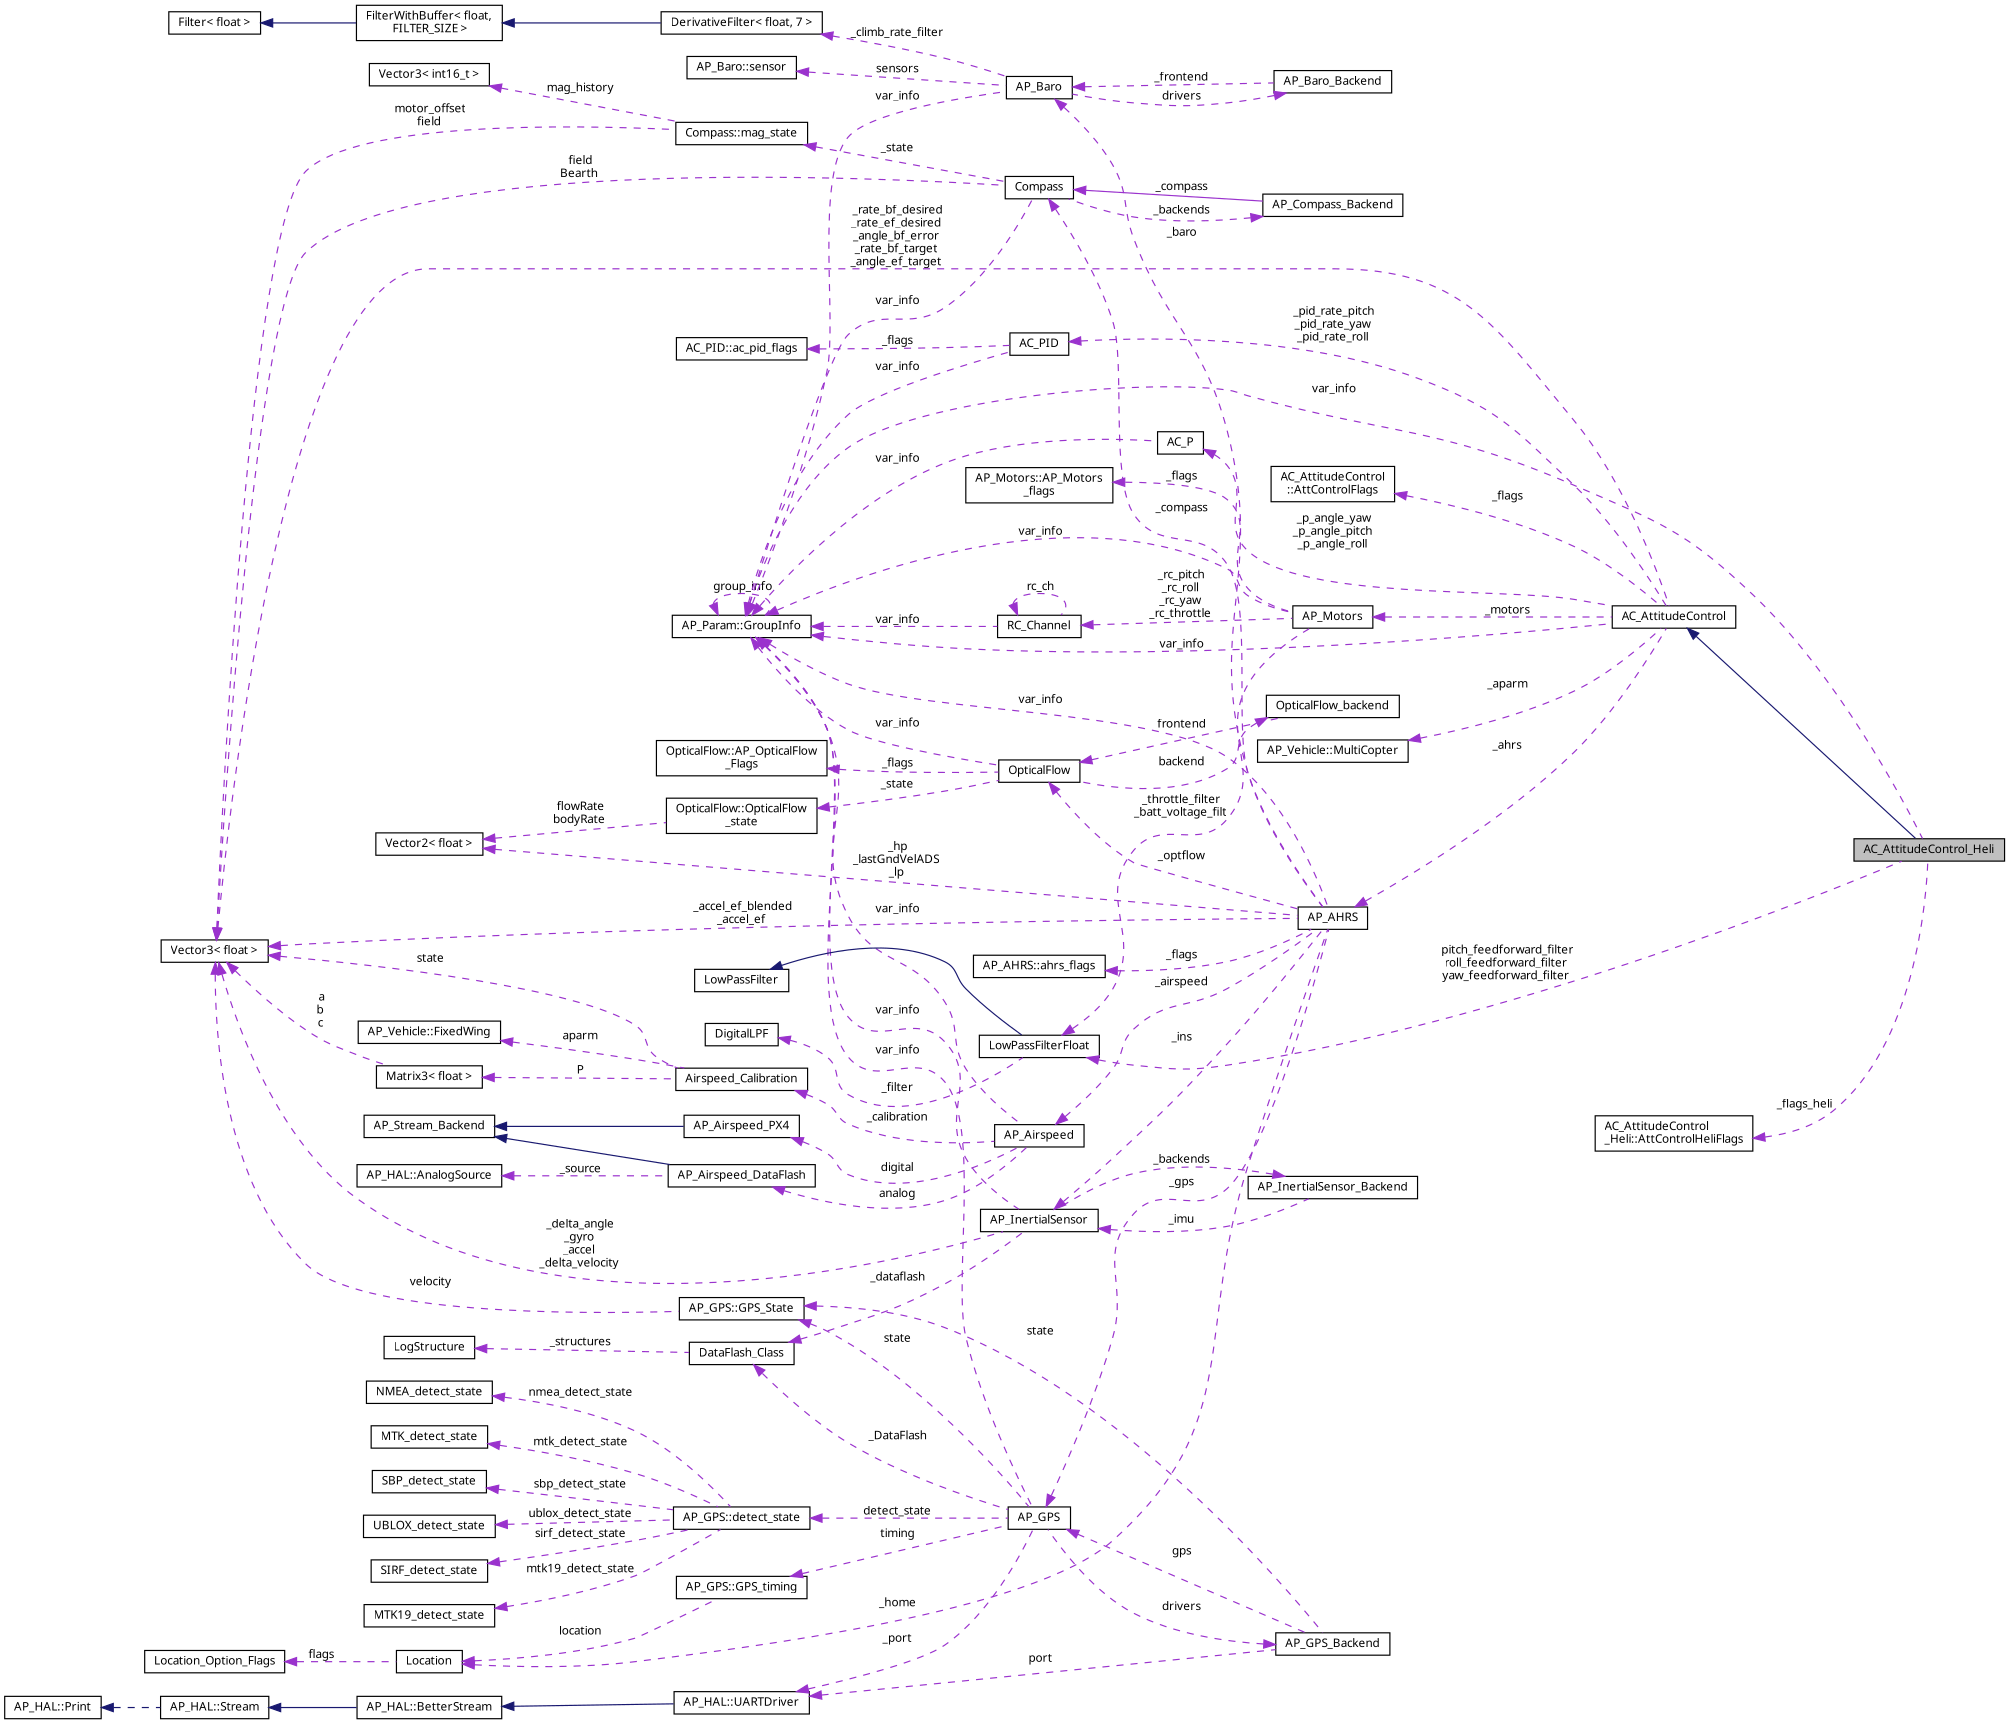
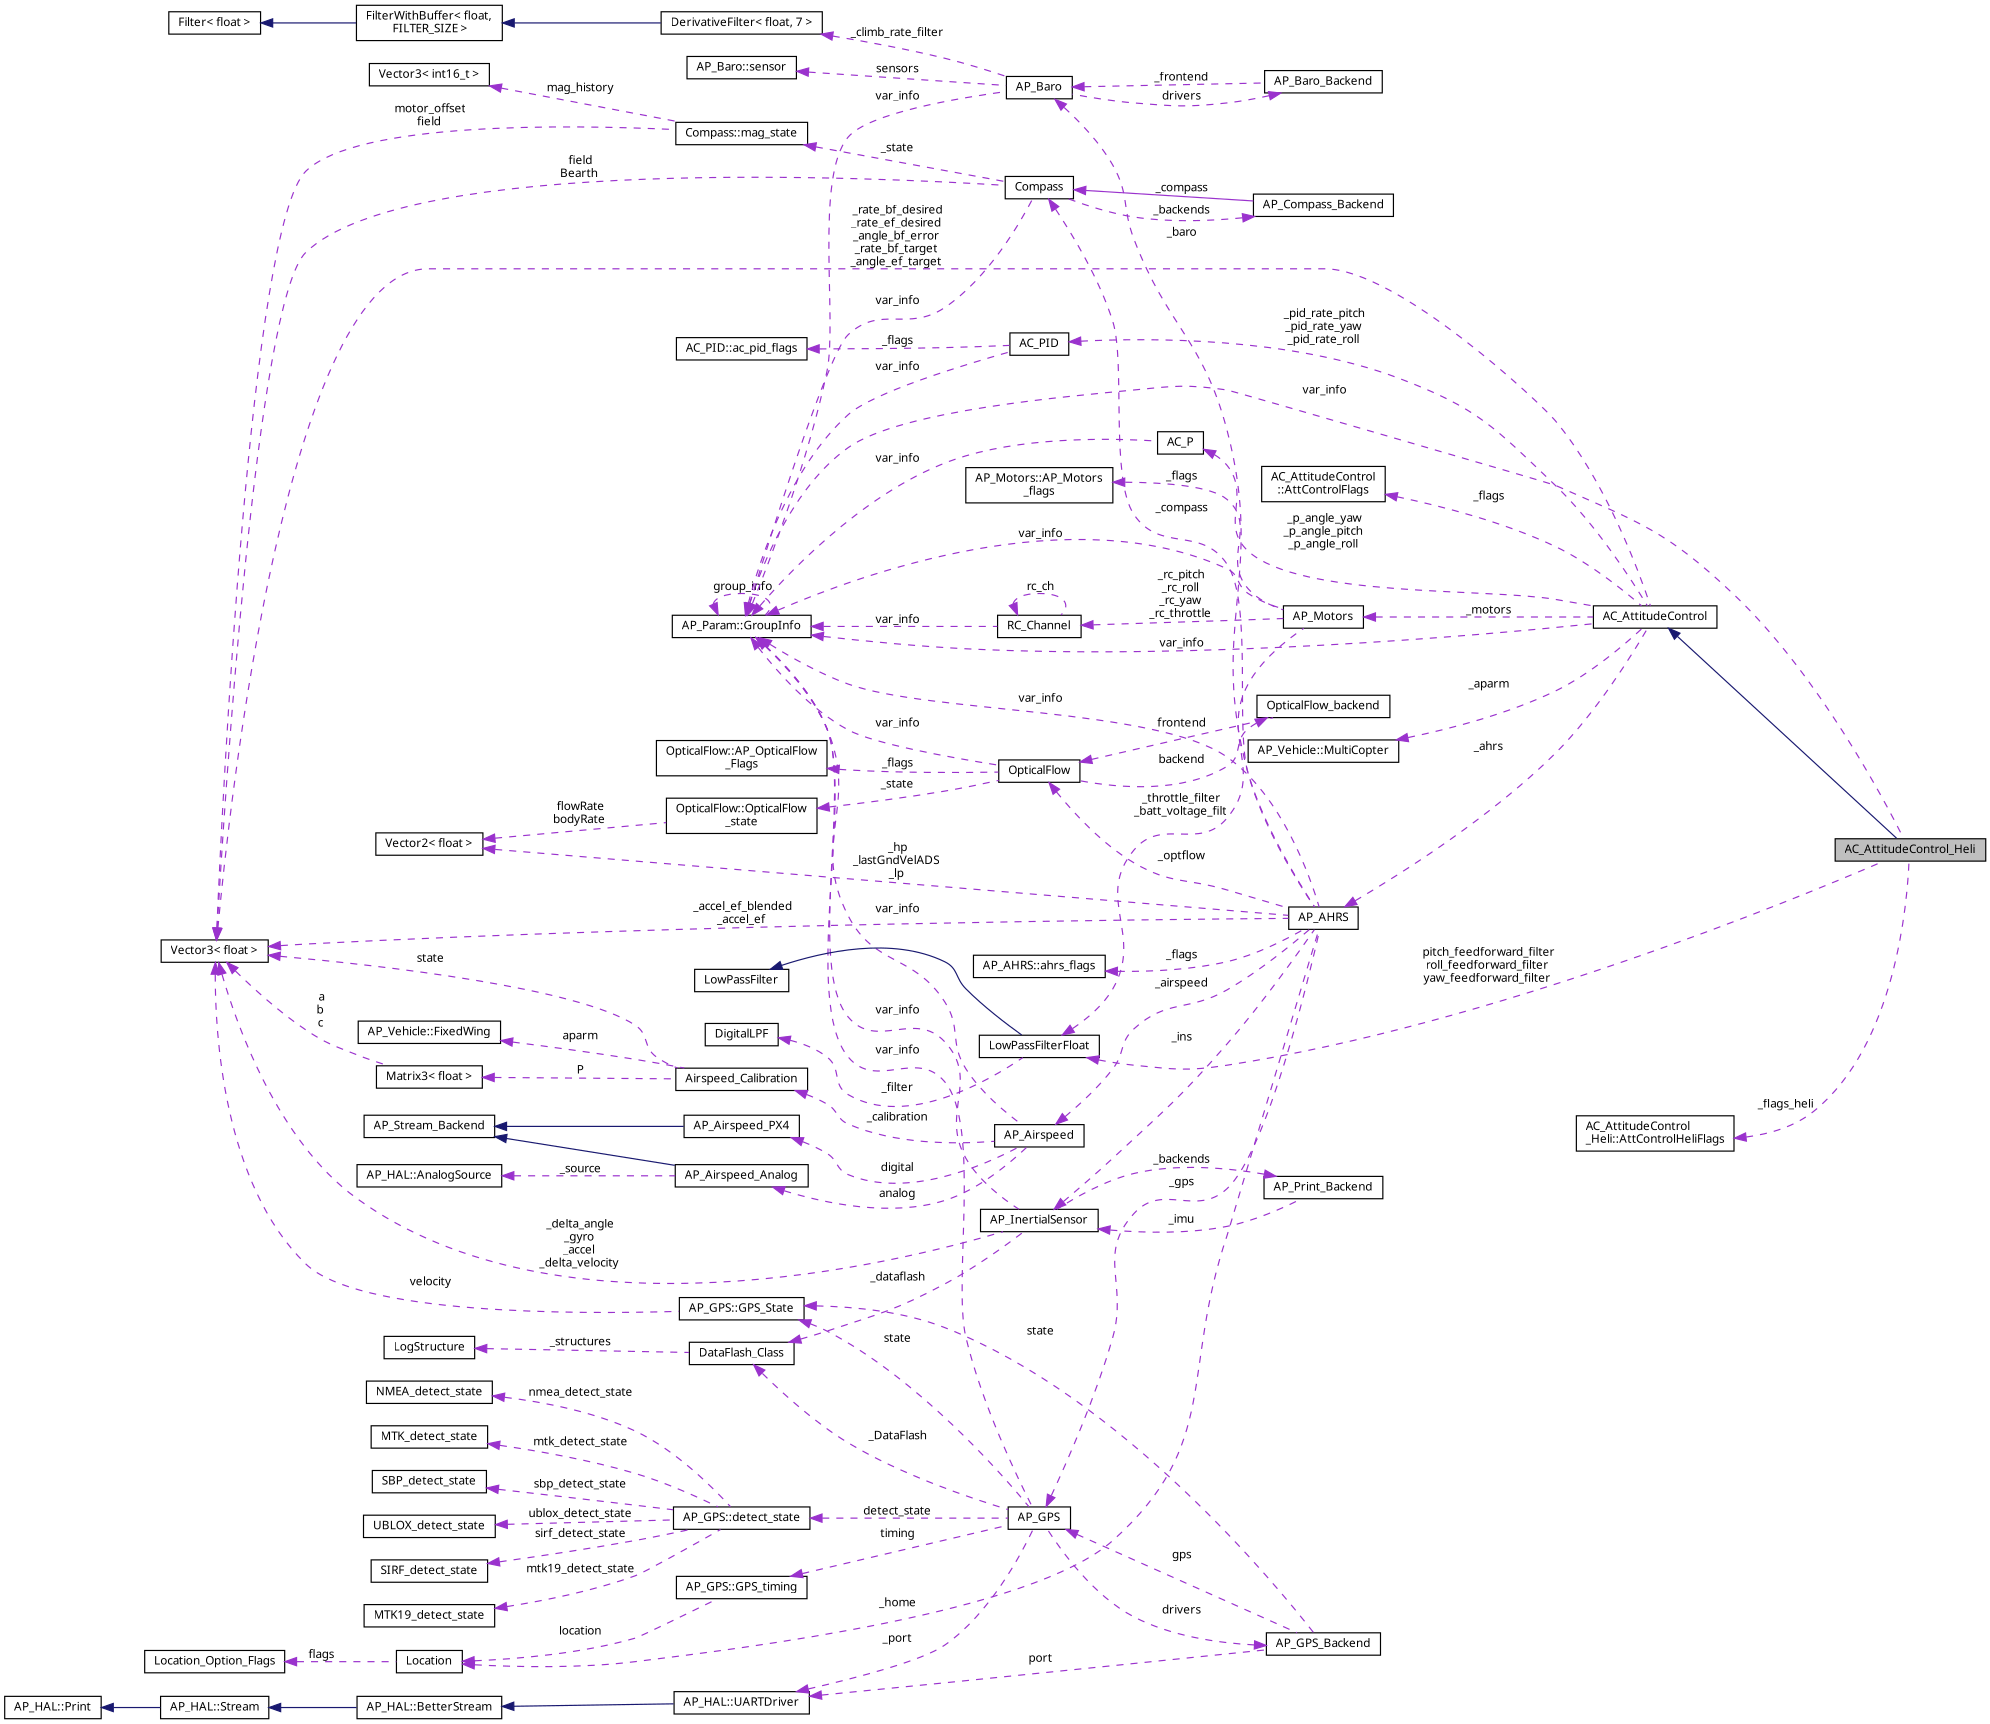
node "AP_Airspeed_DataFlash": label "AP_Airspeed_DataFlash" -> "AP_Airspeed_Analog"
node "AP_InertialSensor_Backend": label "AP_InertialSensor_Backend" -> "AP_Print_Backend"
edge "AP_HAL::Stream" -> "AP_HAL::Print": style dashed -> solid
